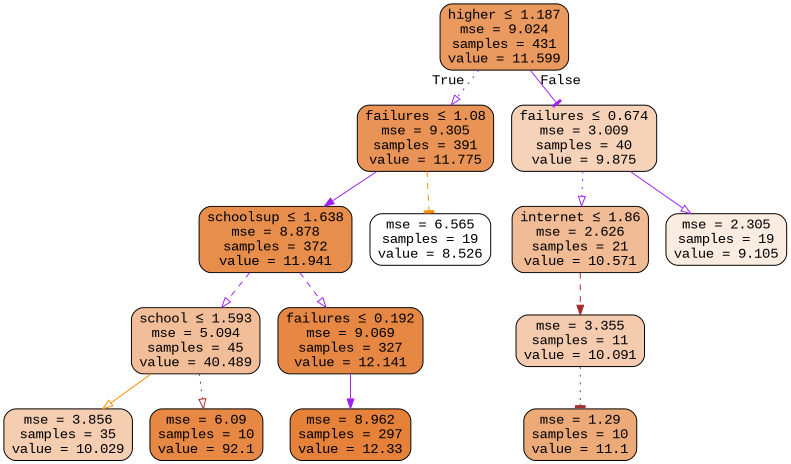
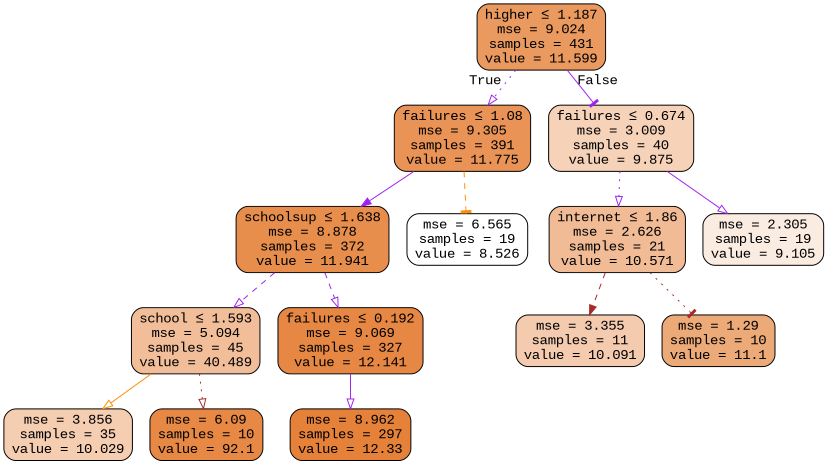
edge "mse = 3.355" -> "mse = 1.29": now "internet ≤ 1.86" -> "mse = 1.29"
edge "failures ≤ 0.192" -> "mse = 8.962": arrowhead normal -> onormal
